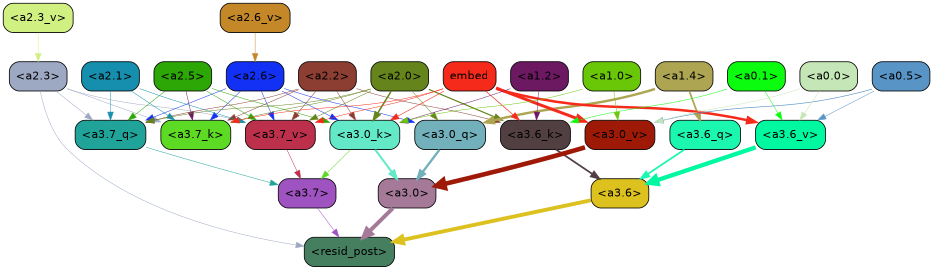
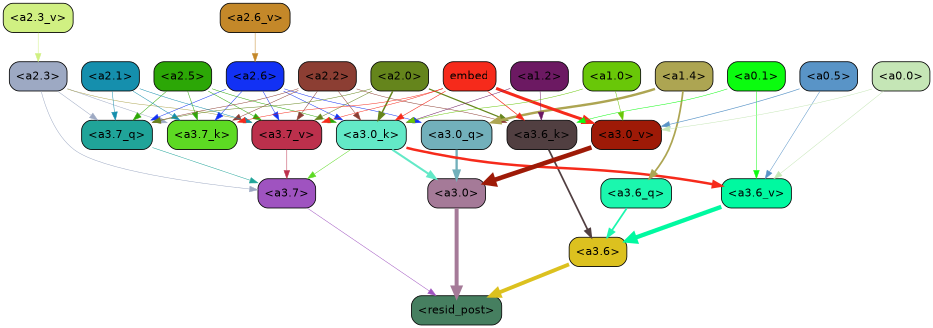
edge "<a2.5>" -> "<a3.7_k>": color #6c1962 -> #2ca706
edge "<a2.0>" -> "<a3.0_q>": removed
edge "<a2.3>" -> "<a3.7_v>": color #9da9c3 -> #ada552
edge "<a2.0>" -> "<a3.7_k>": removed
edge "embed" -> "<a3.6_v>": now "<a3.0_k>" -> "<a3.6_v>"
edge "<a2.3>" -> "<resid_post>": now "<a2.3>" -> "<a3.7>"
